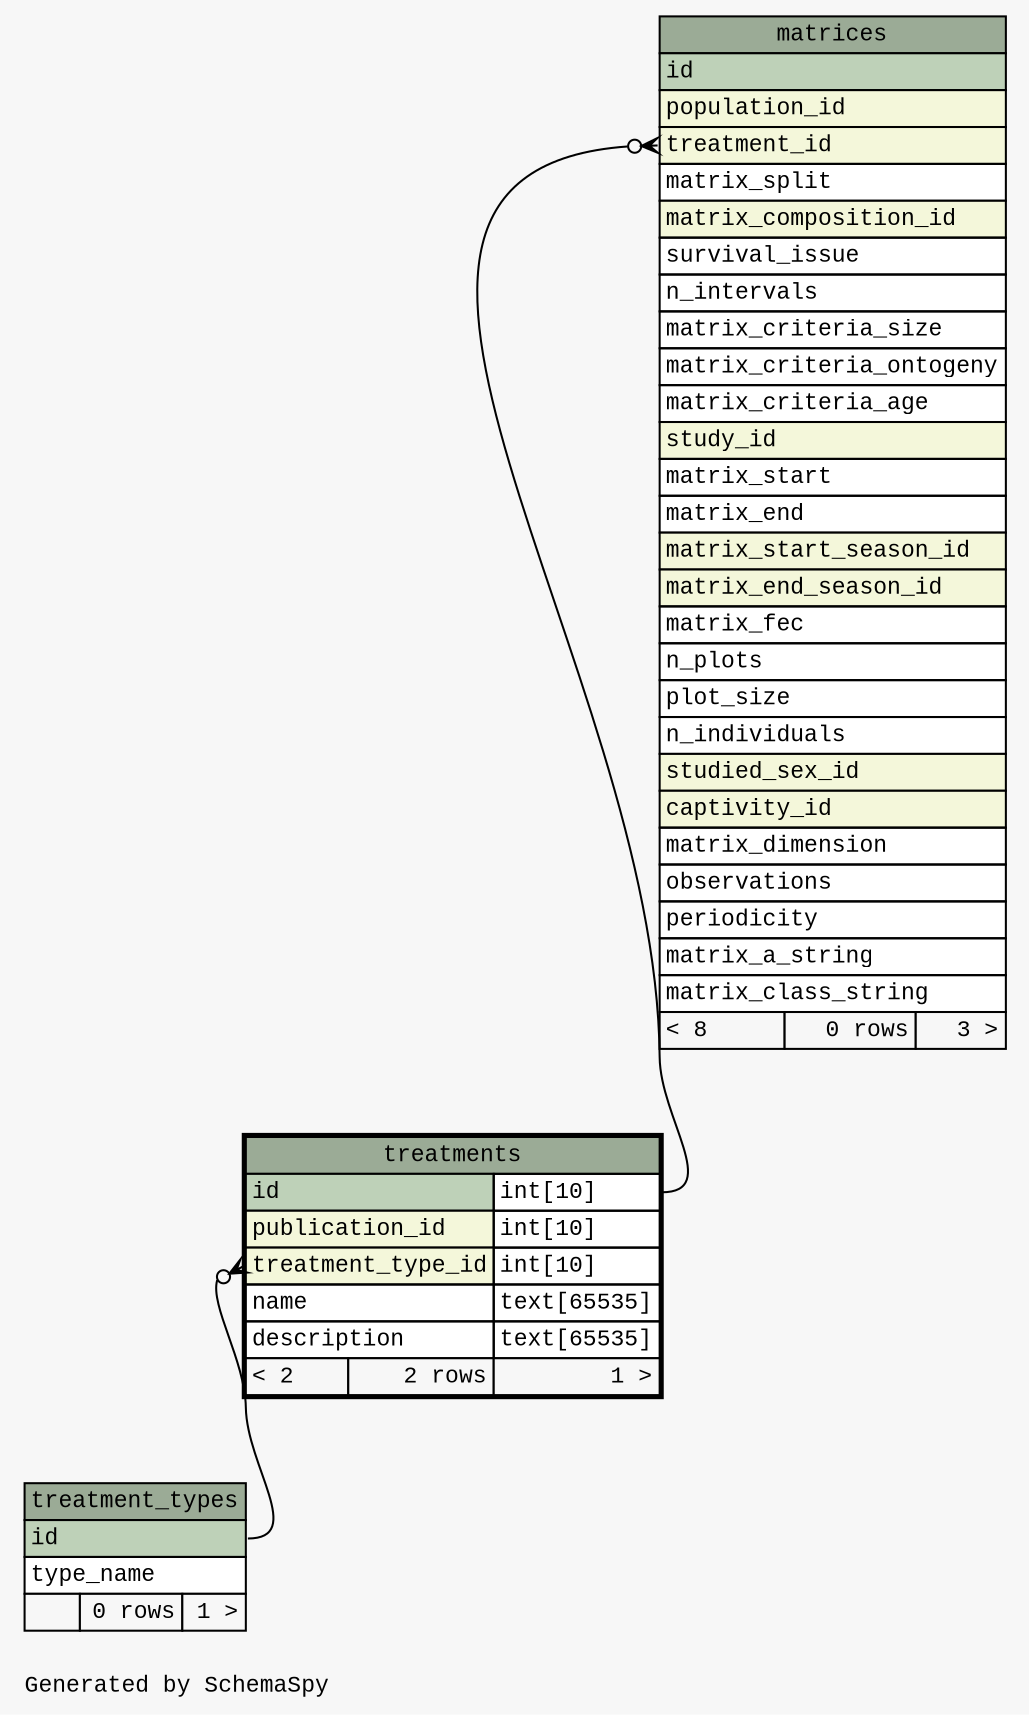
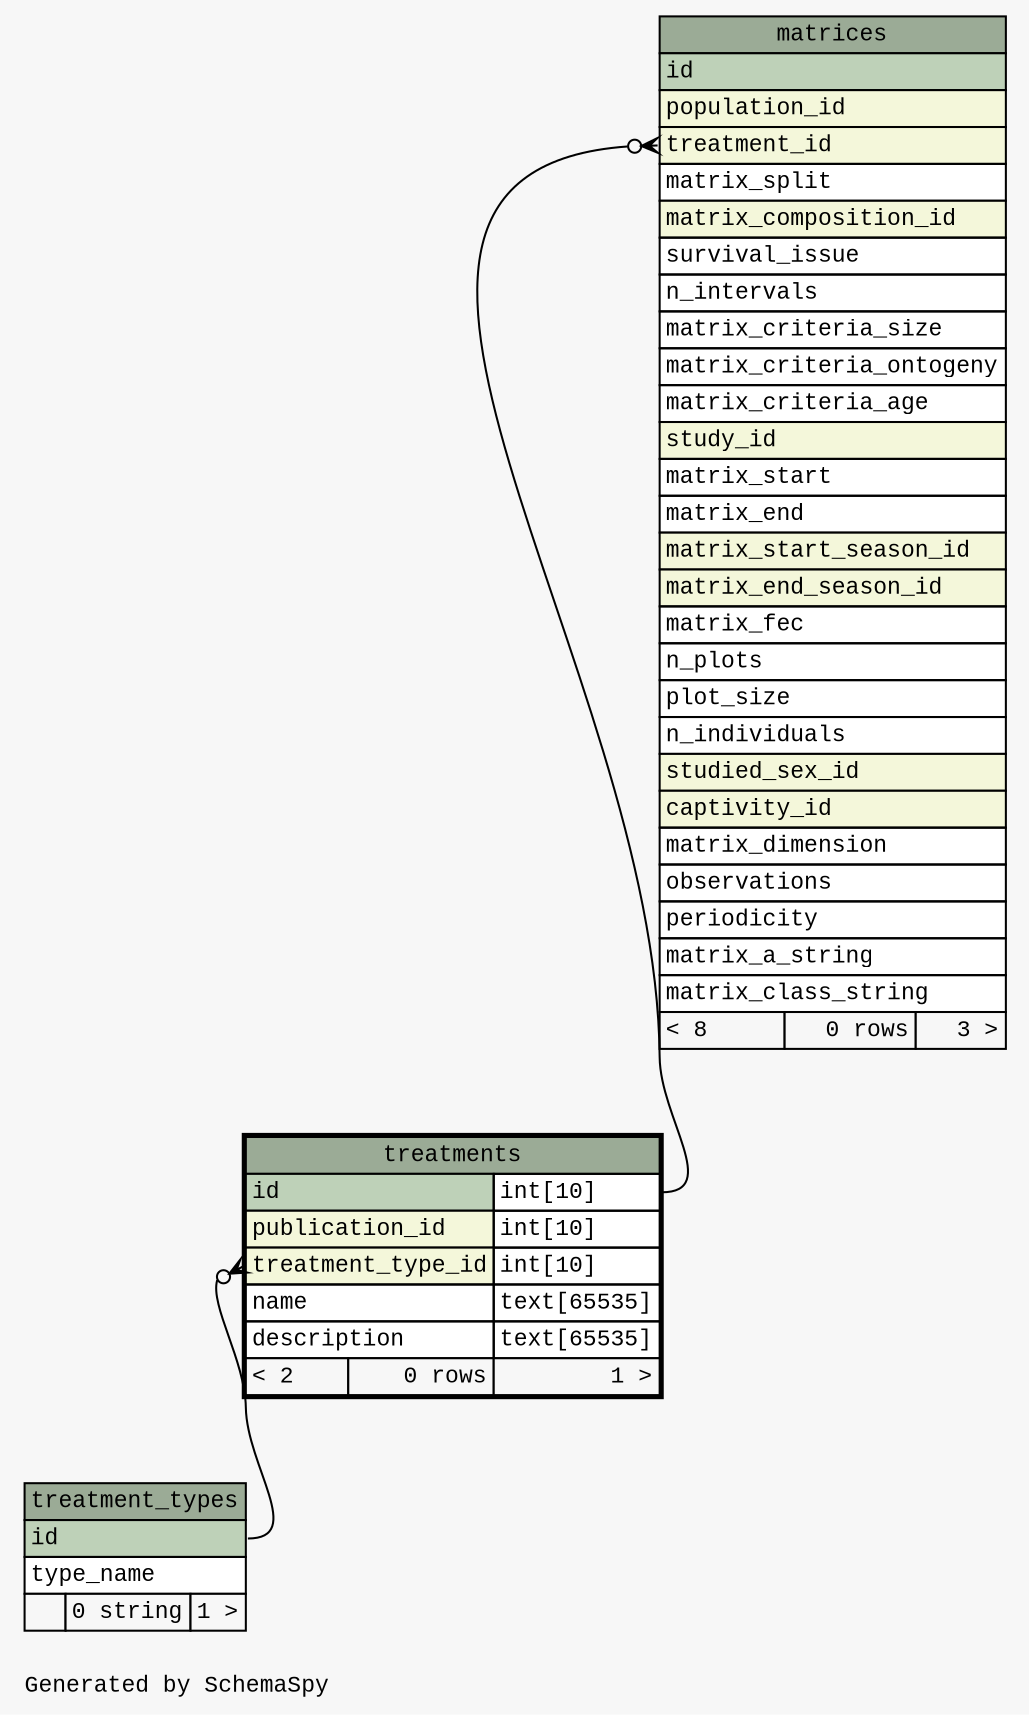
node "treatments": text "2 rows" -> "0 rows"
node "treatment_types": text "0 rows" -> "0 string"
